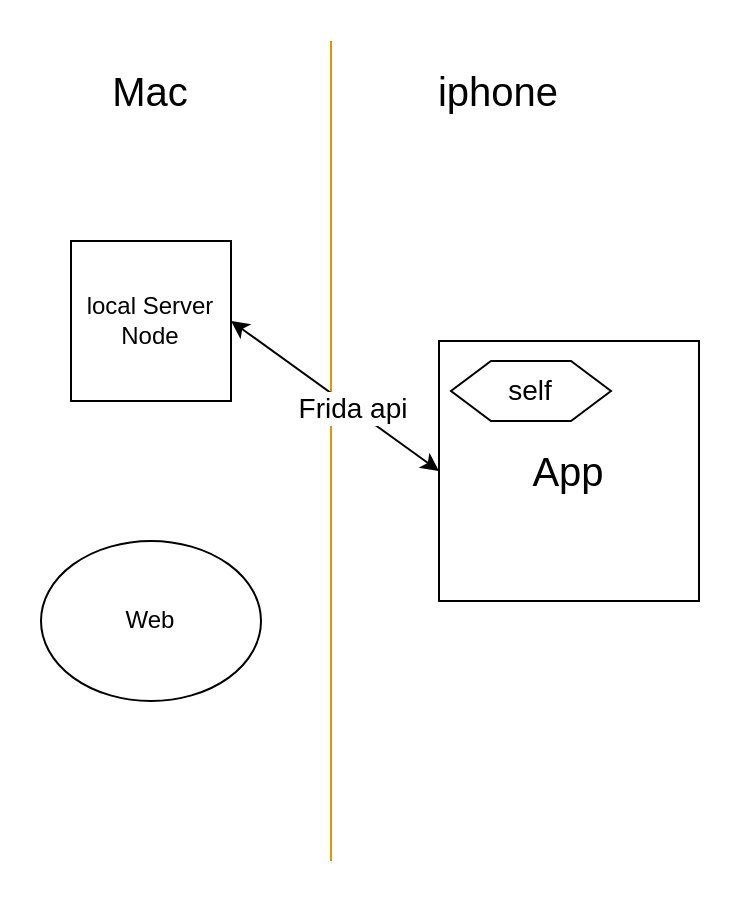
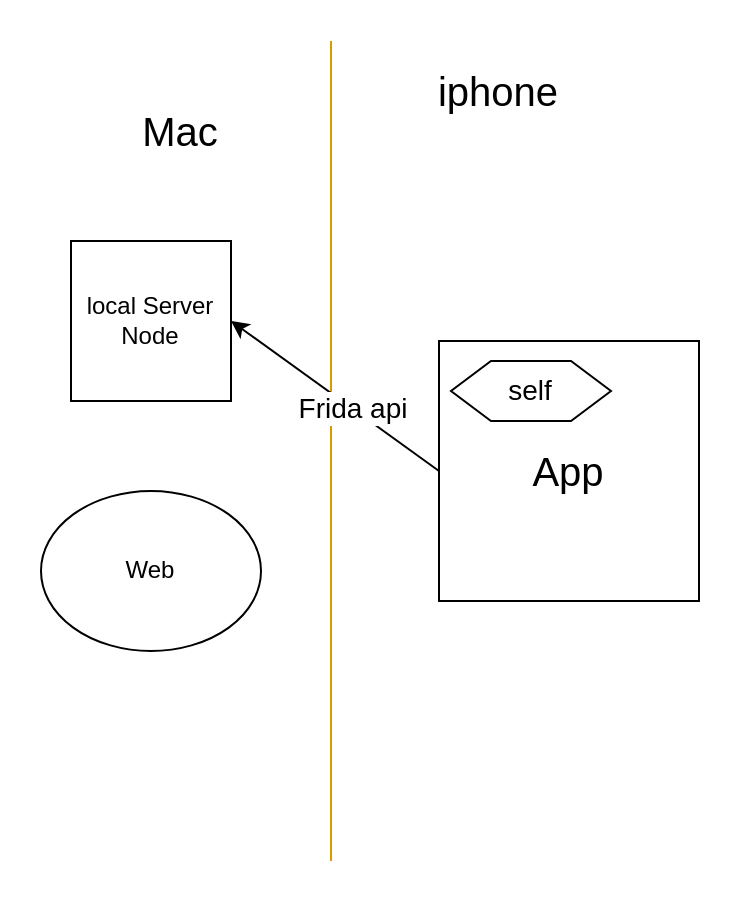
node "Mac": moved (151, 91) -> (181, 131)
edge "local Server Node" -- "App": arrowhead classic -> none
node "Web": moved (151, 621) -> (151, 571)
